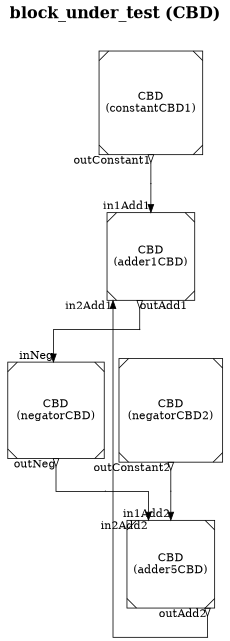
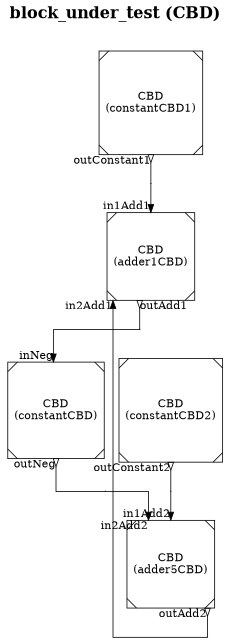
node "CBD (negatorCBD)": label "CBD (negatorCBD)" -> "CBD (constantCBD)"
node "CBD (negatorCBD2)": label "CBD (negatorCBD2)" -> "CBD (constantCBD2)"
